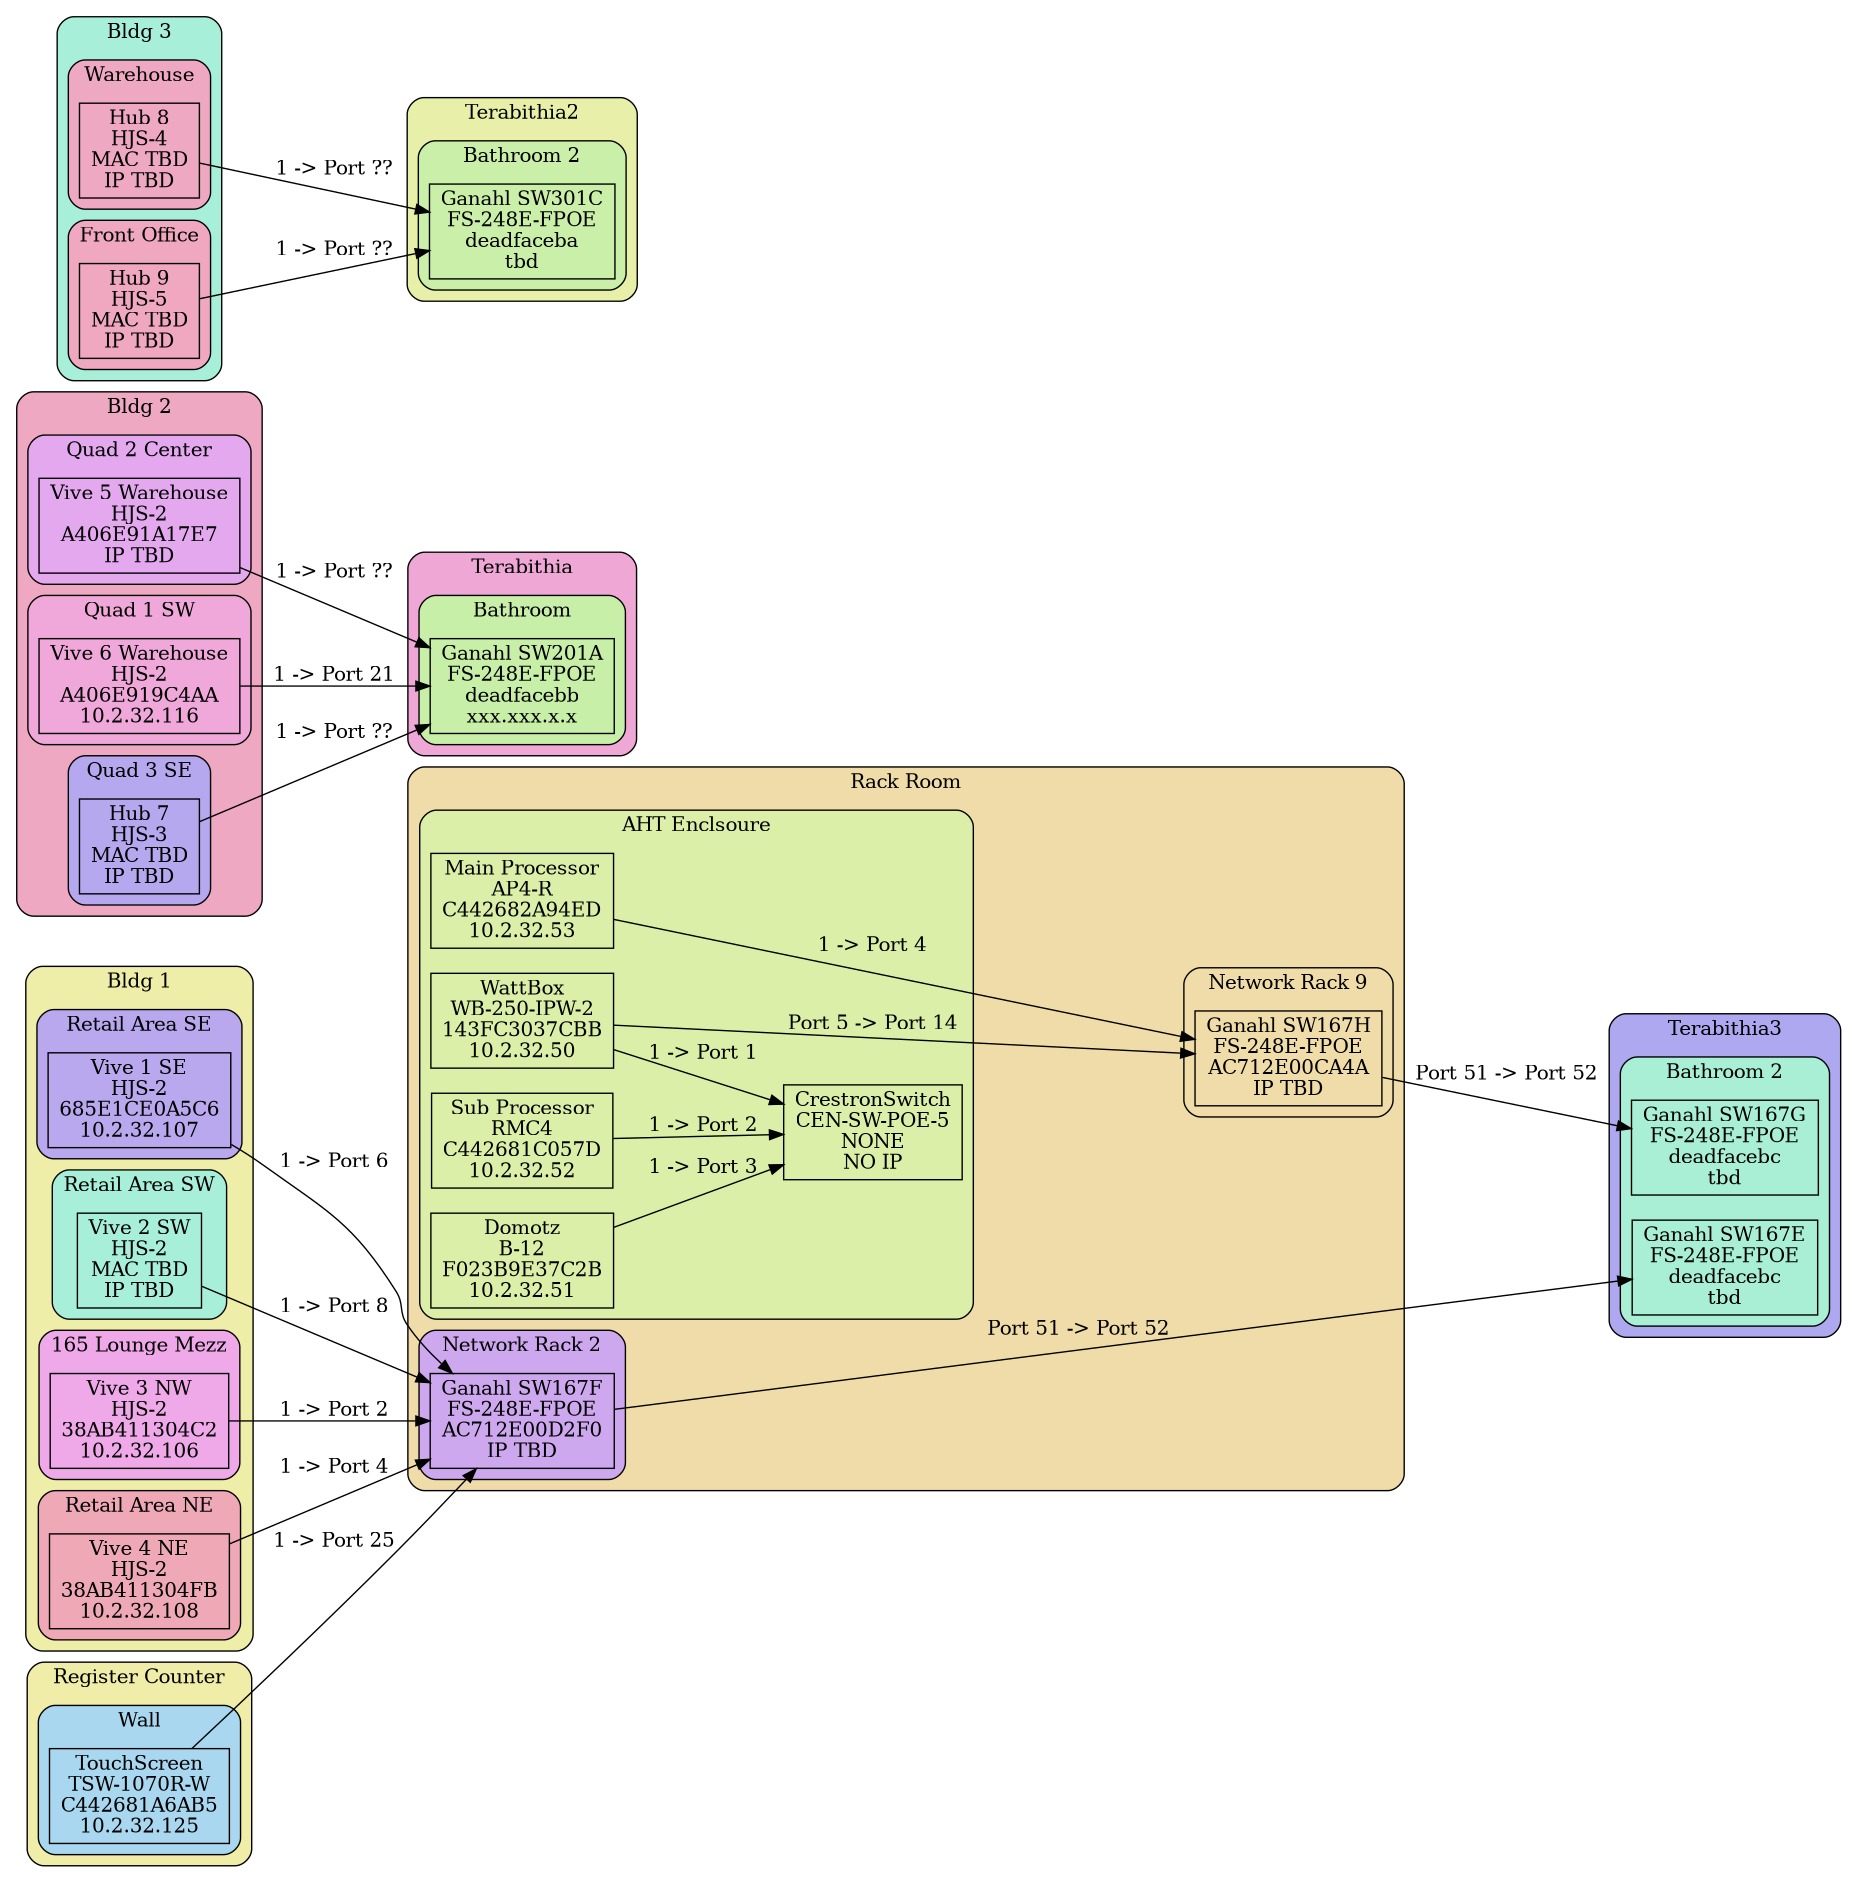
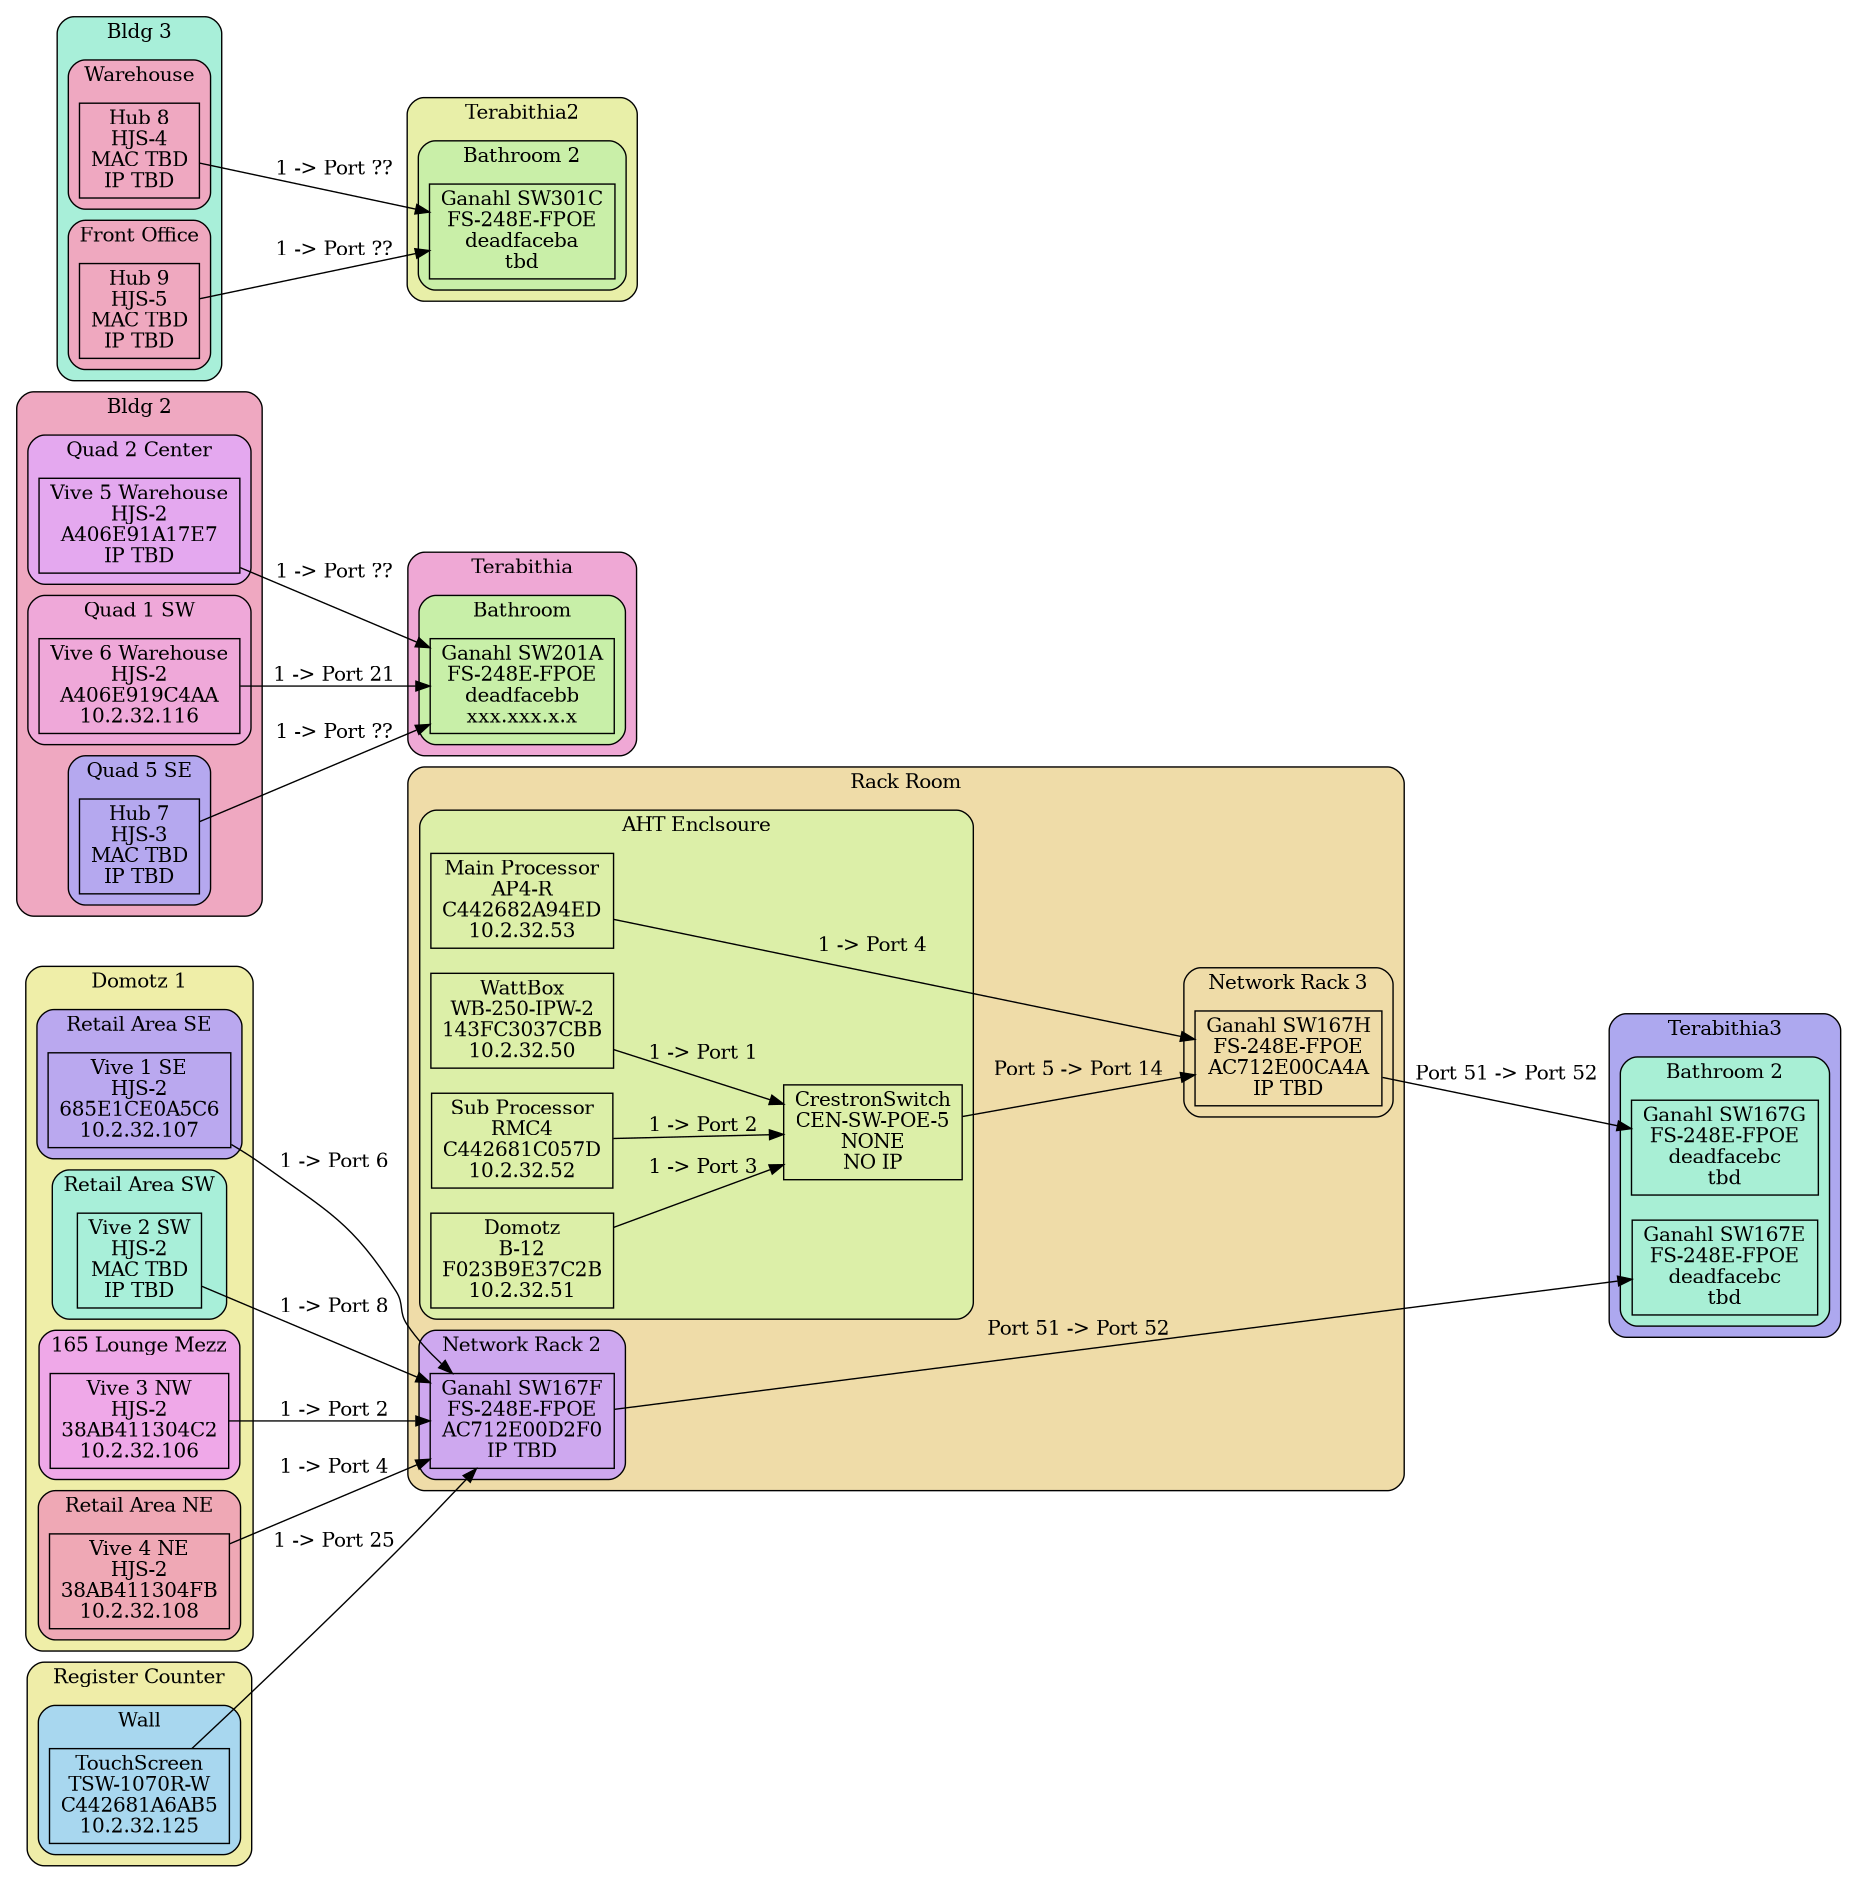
cluster "Quad 3 SE": label "Quad 3 SE" -> "Quad 5 SE"
cluster "Bldg 1": label "Bldg 1" -> "Domotz 1"
cluster "Network Rack 9": label "Network Rack 9" -> "Network Rack 3"
edge "WattBox WB-250-IPW-2 143FC3037CBB 10.2.32.50" -> "Ganahl SW167H FS-248E-FPOE AC712E00CA4A IP TBD": now "CrestronSwitch CEN-SW-POE-5 NONE NO IP" -> "Ganahl SW167H FS-248E-FPOE AC712E00CA4A IP TBD"
